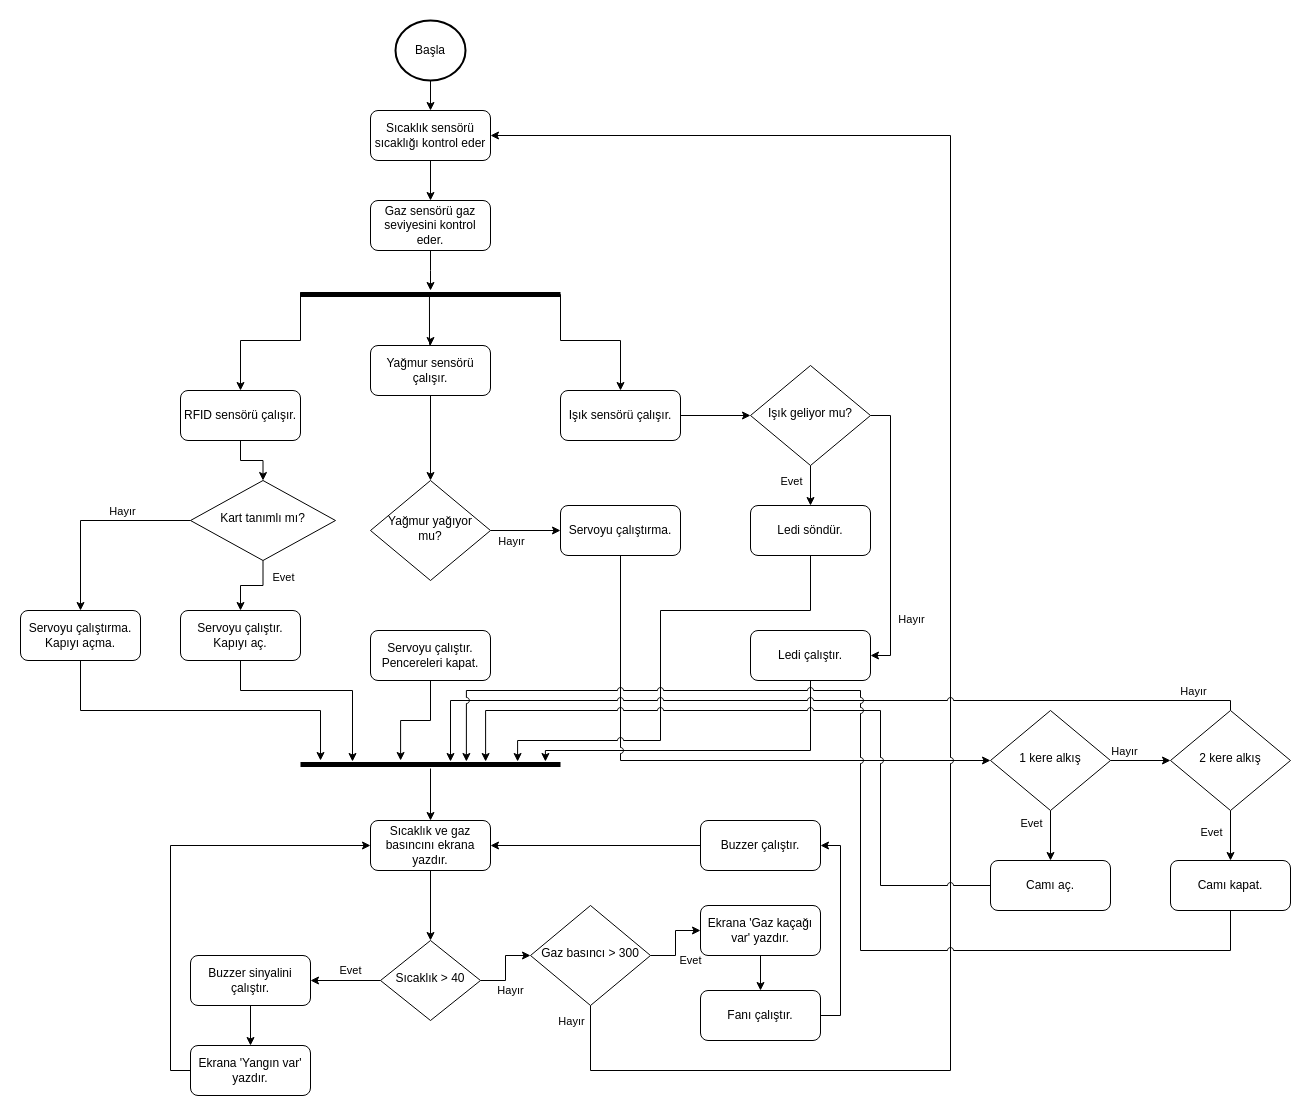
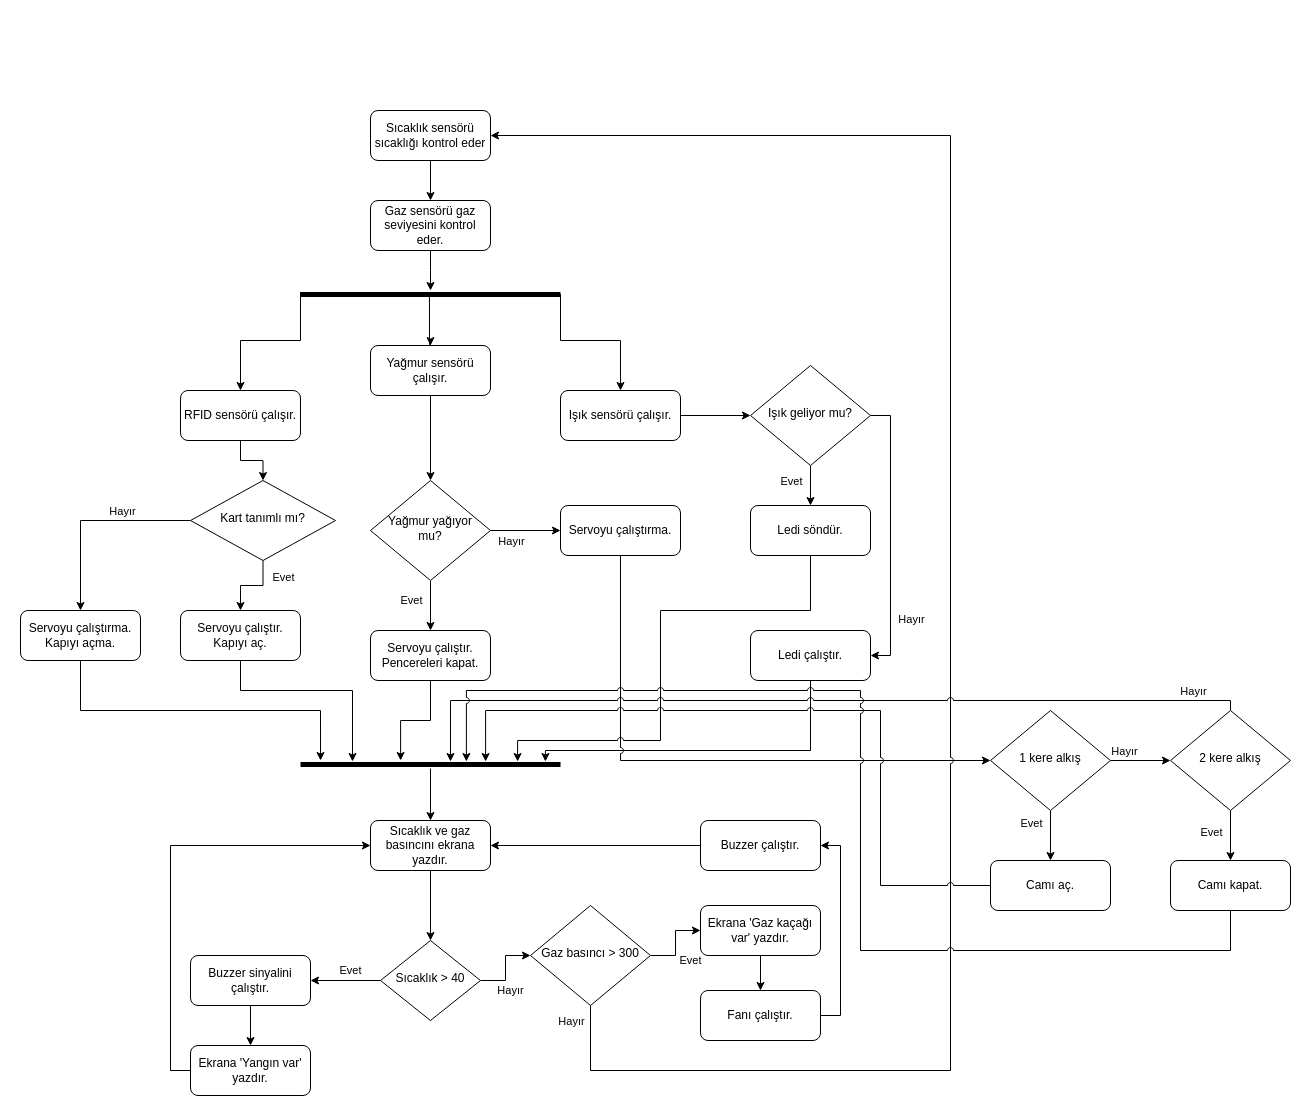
node "Başla": removed
edge "Başla" -> "Sıcaklık sensörü sıcaklığı kontrol eder": removed
edge "Yağmur yağıyor mu?" -> "Servoyu çalıştır. Pencereleri kapat.": added, label "Evet"
